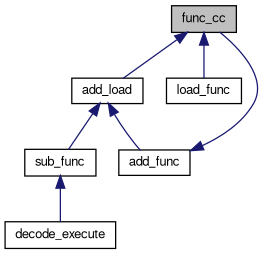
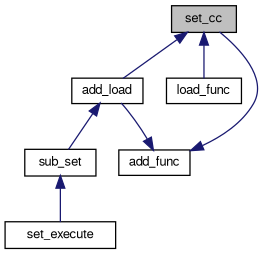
node "func_cc": label "func_cc" -> "set_cc"
edge "add_func" -> "add_load": reversed
node "sub_func": label "sub_func" -> "sub_set"
node "decode_execute": label "decode_execute" -> "set_execute"
